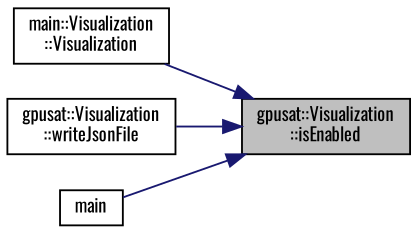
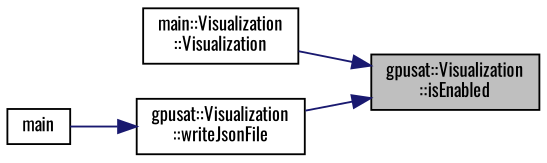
edge "main" -> "gpusat::Visualization ::isEnabled": now "main" -> "gpusat::Visualization ::writeJsonFile"
